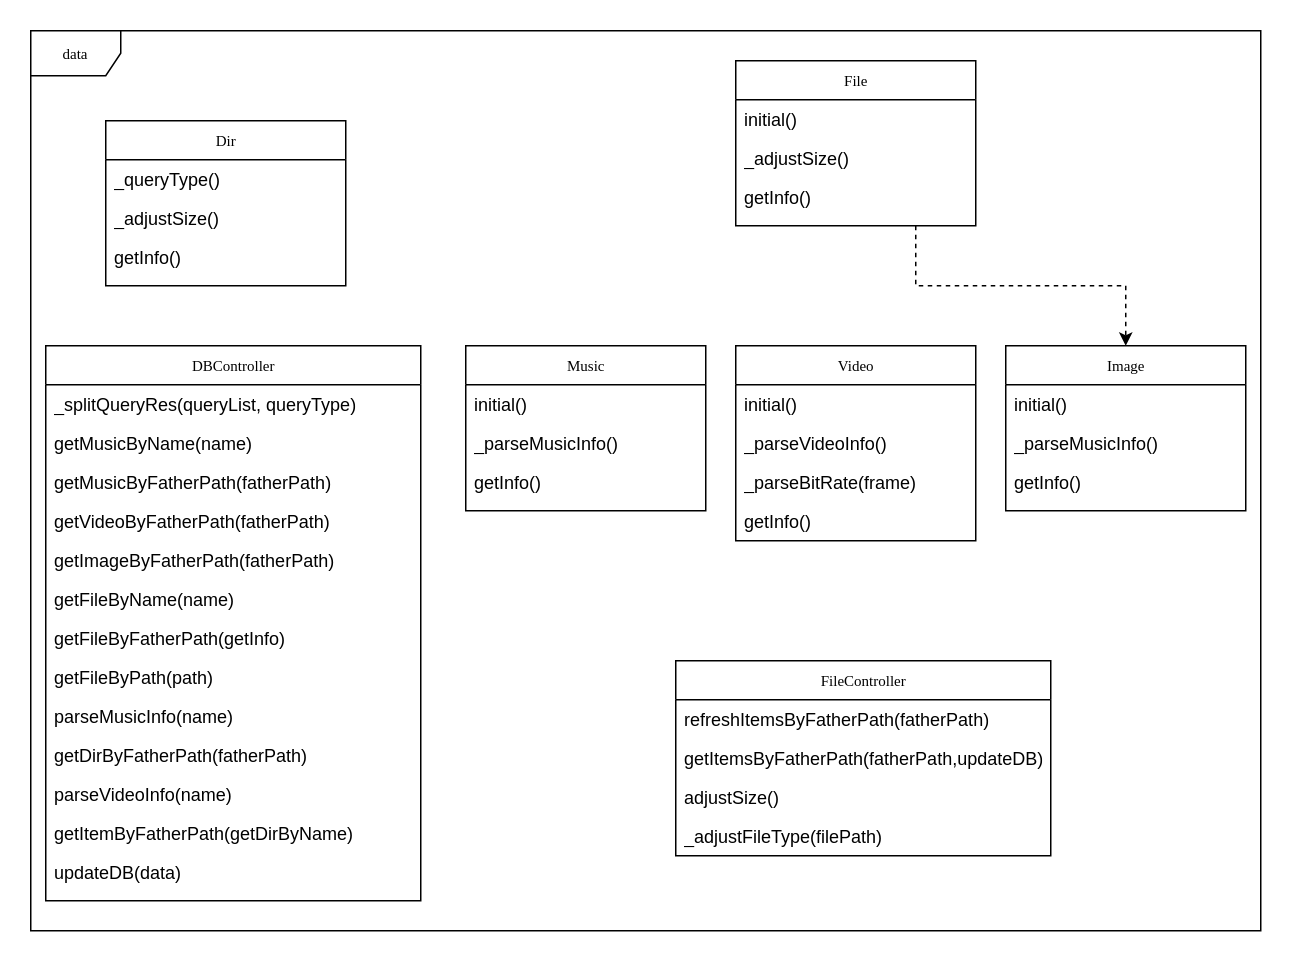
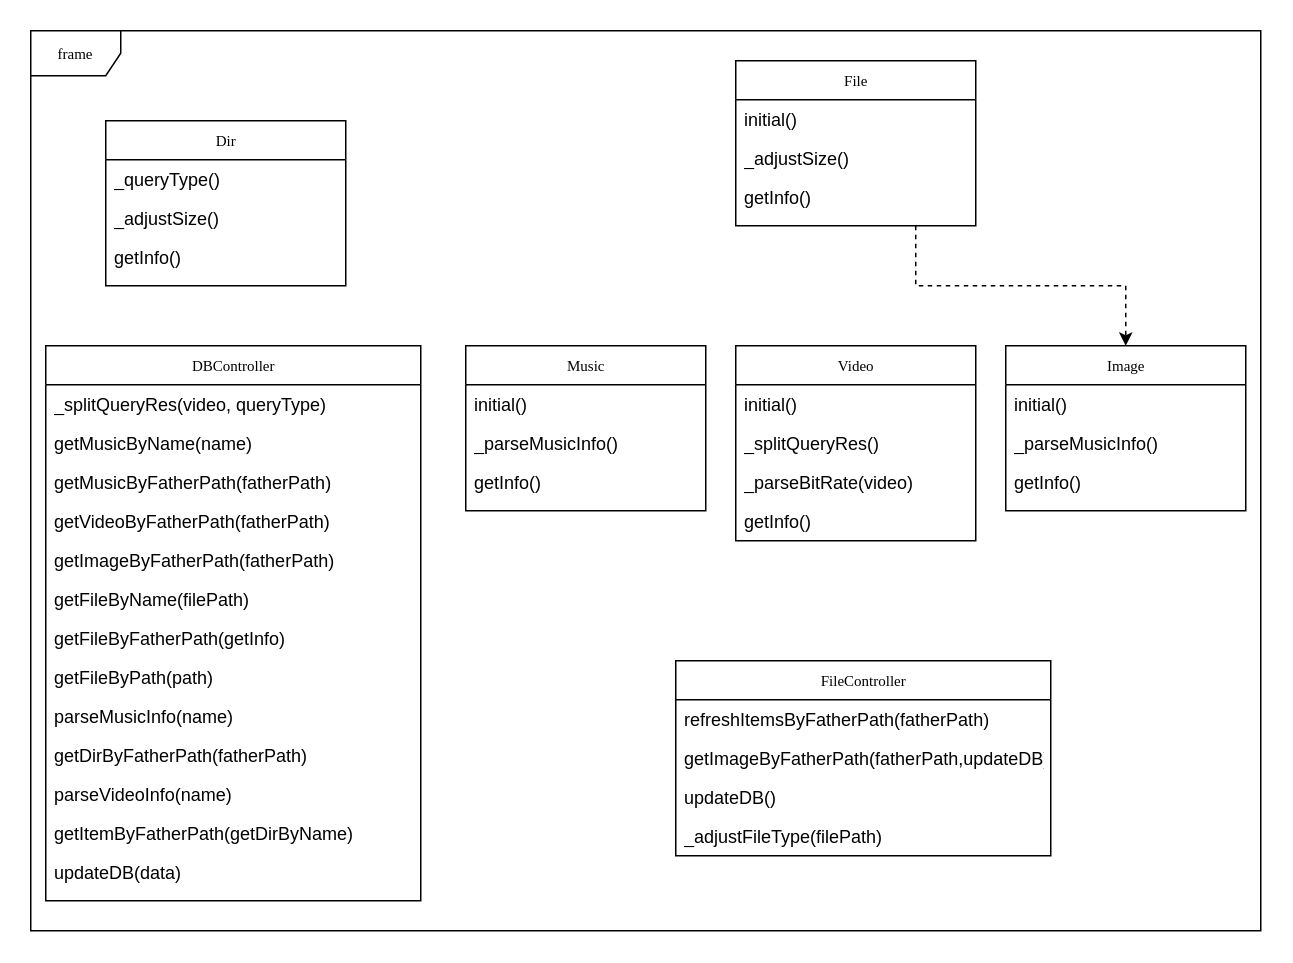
node "data": label "data" -> "frame"
node "_splitQueryRes(queryList, queryType)": label "_splitQueryRes(queryList, queryType)" -> "_splitQueryRes(video, queryType)"
node "_parseVideoInfo()": label "_parseVideoInfo()" -> "_splitQueryRes()"
node "_parseBitRate(frame)": label "_parseBitRate(frame)" -> "_parseBitRate(video)"
node "getFileByName(name)": label "getFileByName(name)" -> "getFileByName(filePath)"
node "getItemsByFatherPath(fatherPath,updateDB)": label "getItemsByFatherPath(fatherPath,updateDB)" -> "getImageByFatherPath(fatherPath,updateDB)"
node "adjustSize()": label "adjustSize()" -> "updateDB()"
